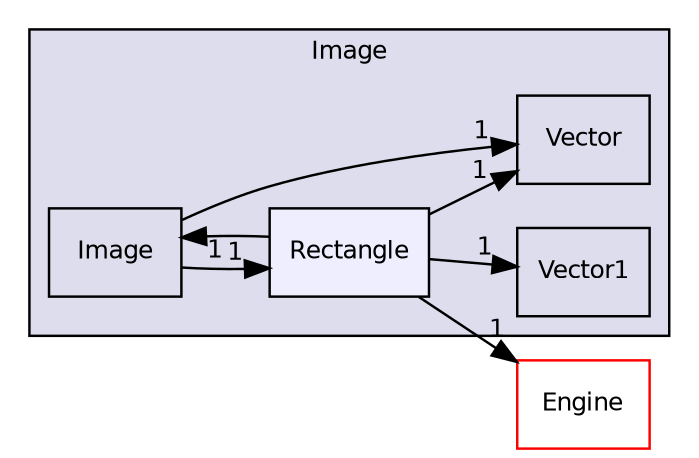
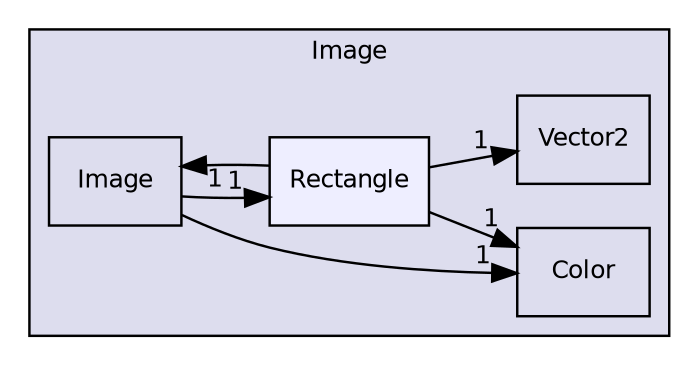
node "Vector": label "Vector" -> "Color"
node "Vector1": label "Vector1" -> "Vector2"
node "Engine": removed
